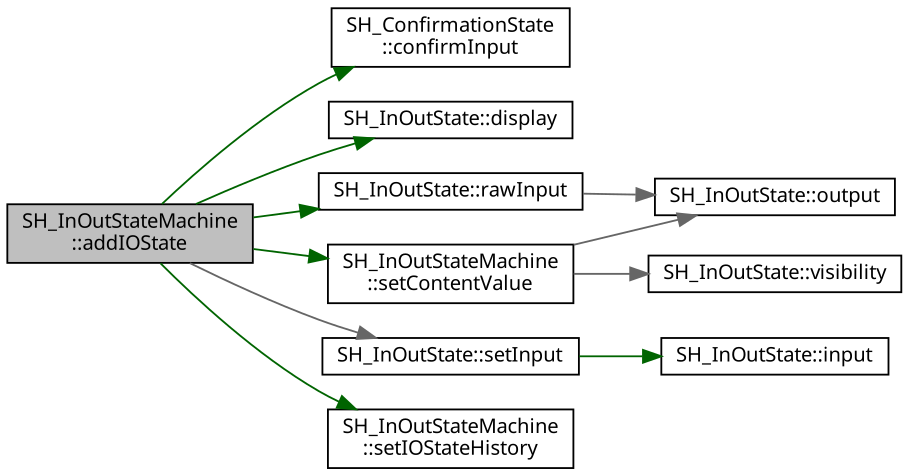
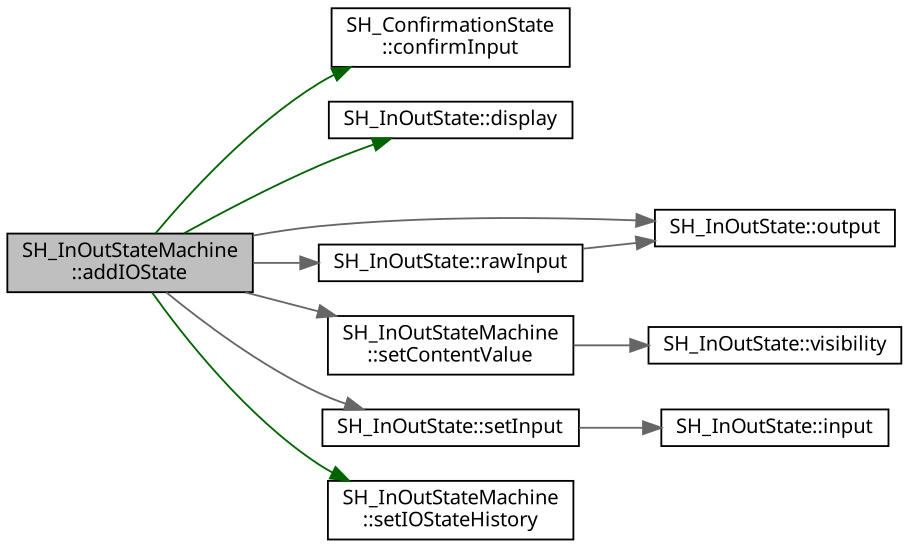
edge "SH_InOutStateMachine ::addIOState" -> "SH_InOutState::rawInput": color darkgreen -> gray40
edge "SH_InOutStateMachine ::setContentValue" -> "SH_InOutState::output": now "SH_InOutStateMachine ::addIOState" -> "SH_InOutState::output"
edge "SH_InOutStateMachine ::addIOState" -> "SH_InOutStateMachine ::setContentValue": color darkgreen -> gray40
edge "SH_InOutState::setInput" -> "SH_InOutState::input": color darkgreen -> gray40
